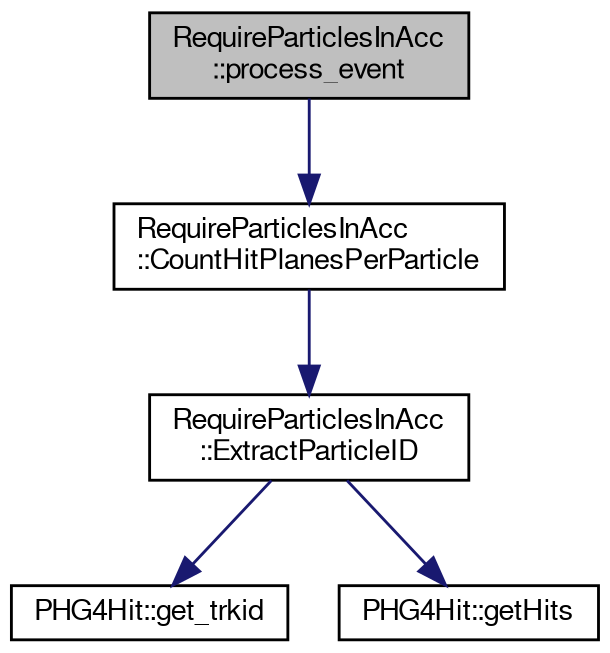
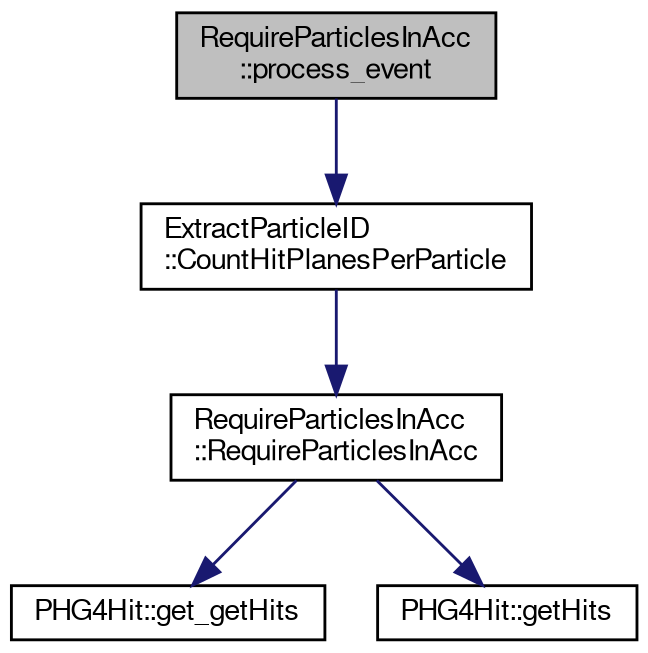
node "RequireParticlesInAcc ::CountHitPlanesPerParticle": label "RequireParticlesInAcc ::CountHitPlanesPerParticle" -> "ExtractParticleID ::CountHitPlanesPerParticle"
node "RequireParticlesInAcc ::ExtractParticleID": label "RequireParticlesInAcc ::ExtractParticleID" -> "RequireParticlesInAcc ::RequireParticlesInAcc"
node "PHG4Hit::get_trkid": label "PHG4Hit::get_trkid" -> "PHG4Hit::get_getHits"
